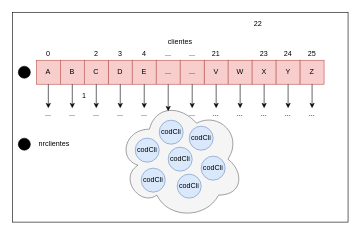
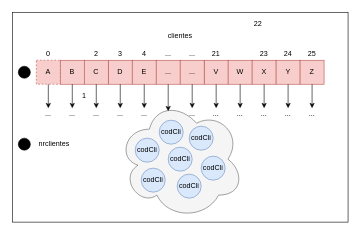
node "clientes": moved (180, 42) -> (180, 36)
node "A": style solid -> dashed
